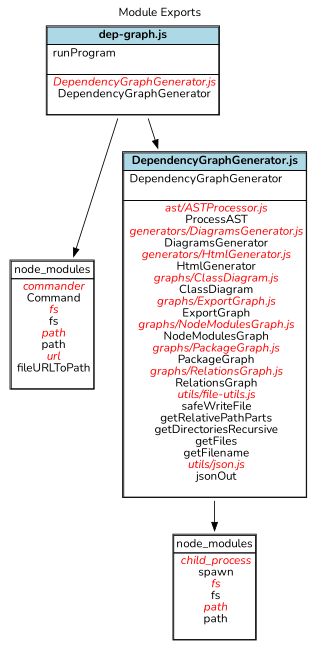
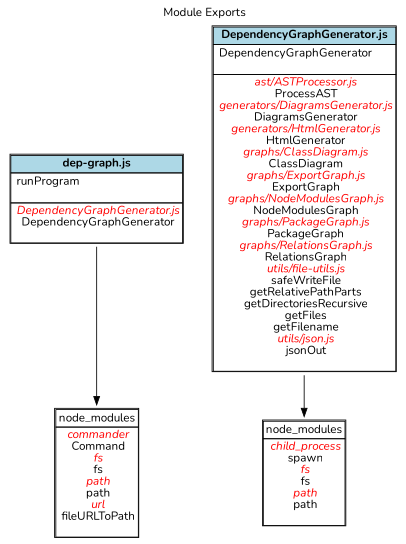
edge "dep-graph.js" -> "DependencyGraphGenerator.js": removed
